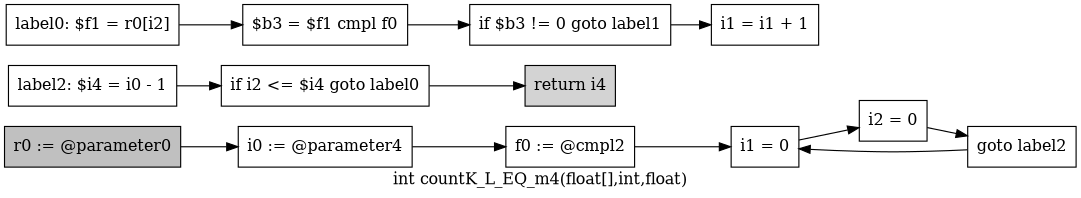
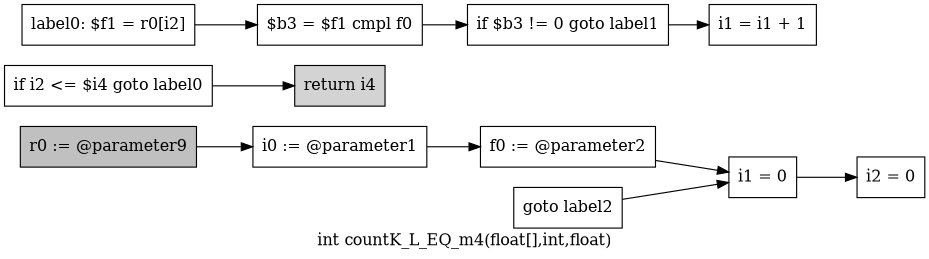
node "label2: $i4 = i0 - 1": removed
edge "i2 = 0" -> "goto label2": removed
node "r0 := @parameter0": label "r0 := @parameter0" -> "r0 := @parameter9"
node "i0 := @parameter4": label "i0 := @parameter4" -> "i0 := @parameter1"
node "f0 := @cmpl2": label "f0 := @cmpl2" -> "f0 := @parameter2"
